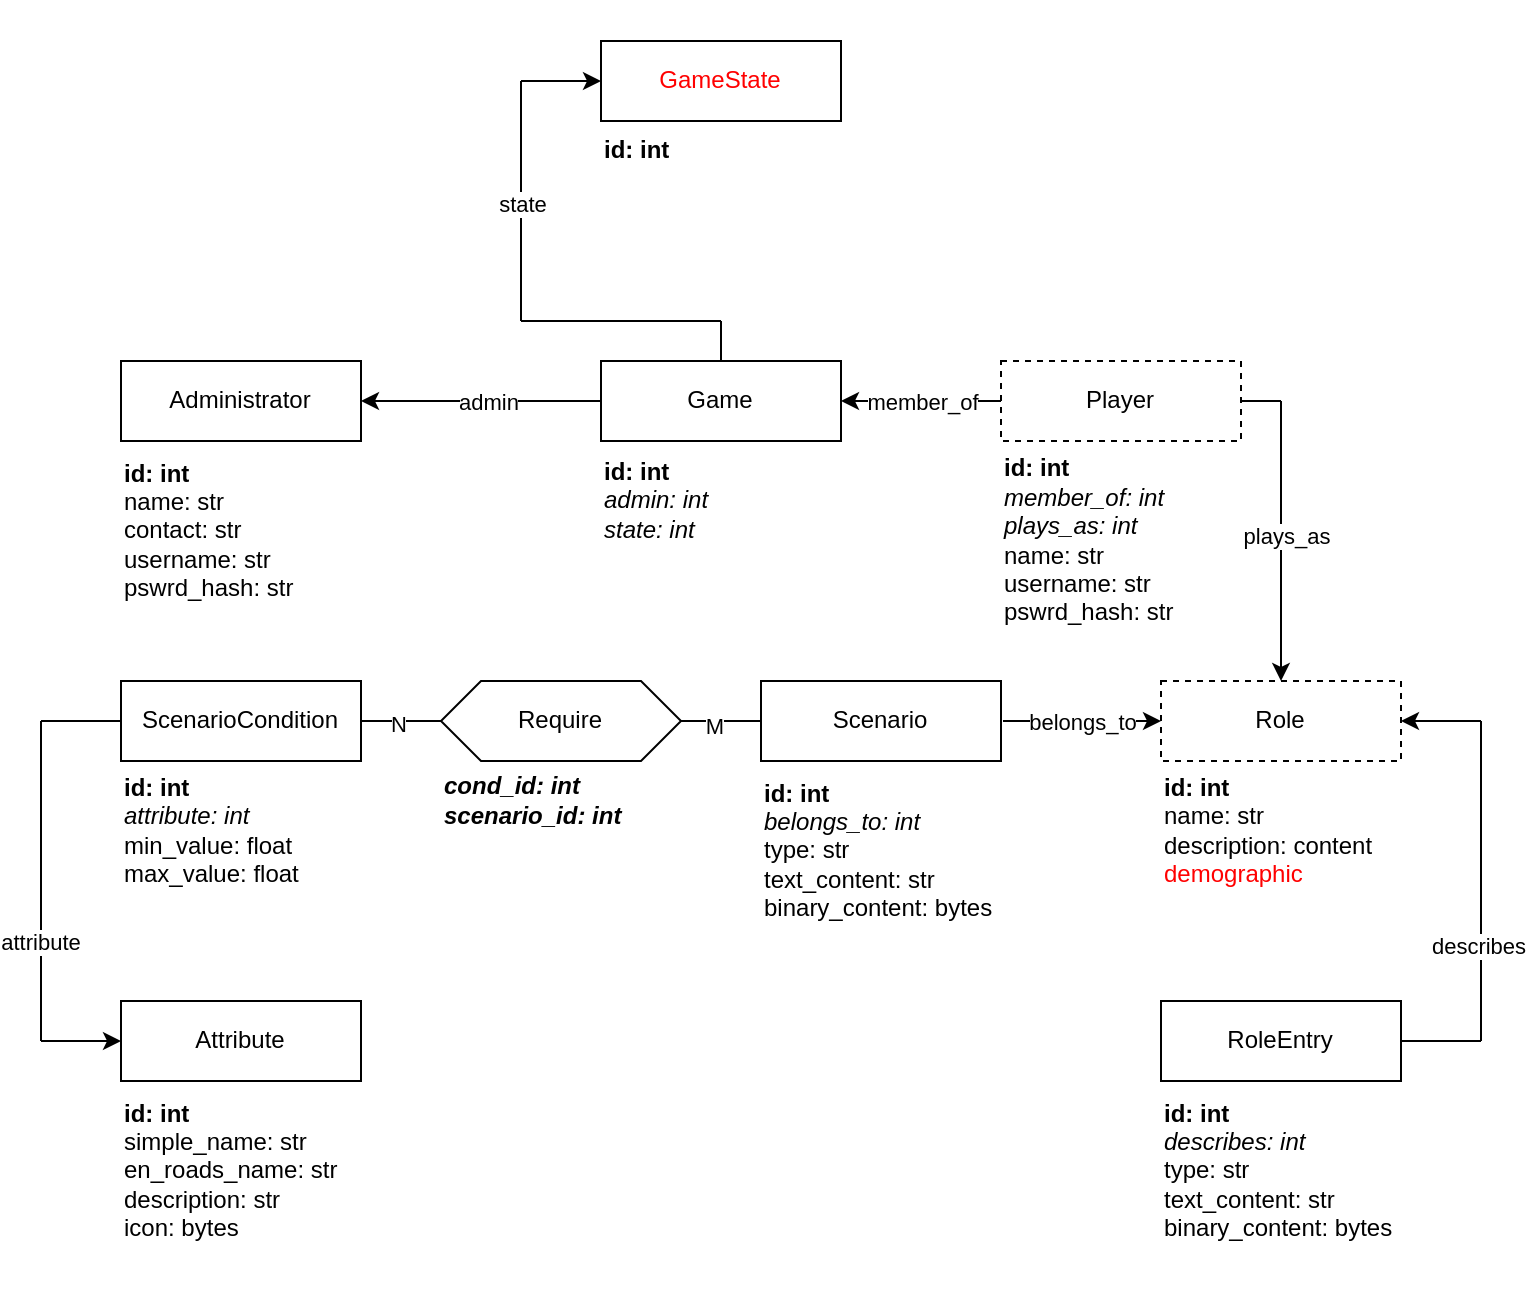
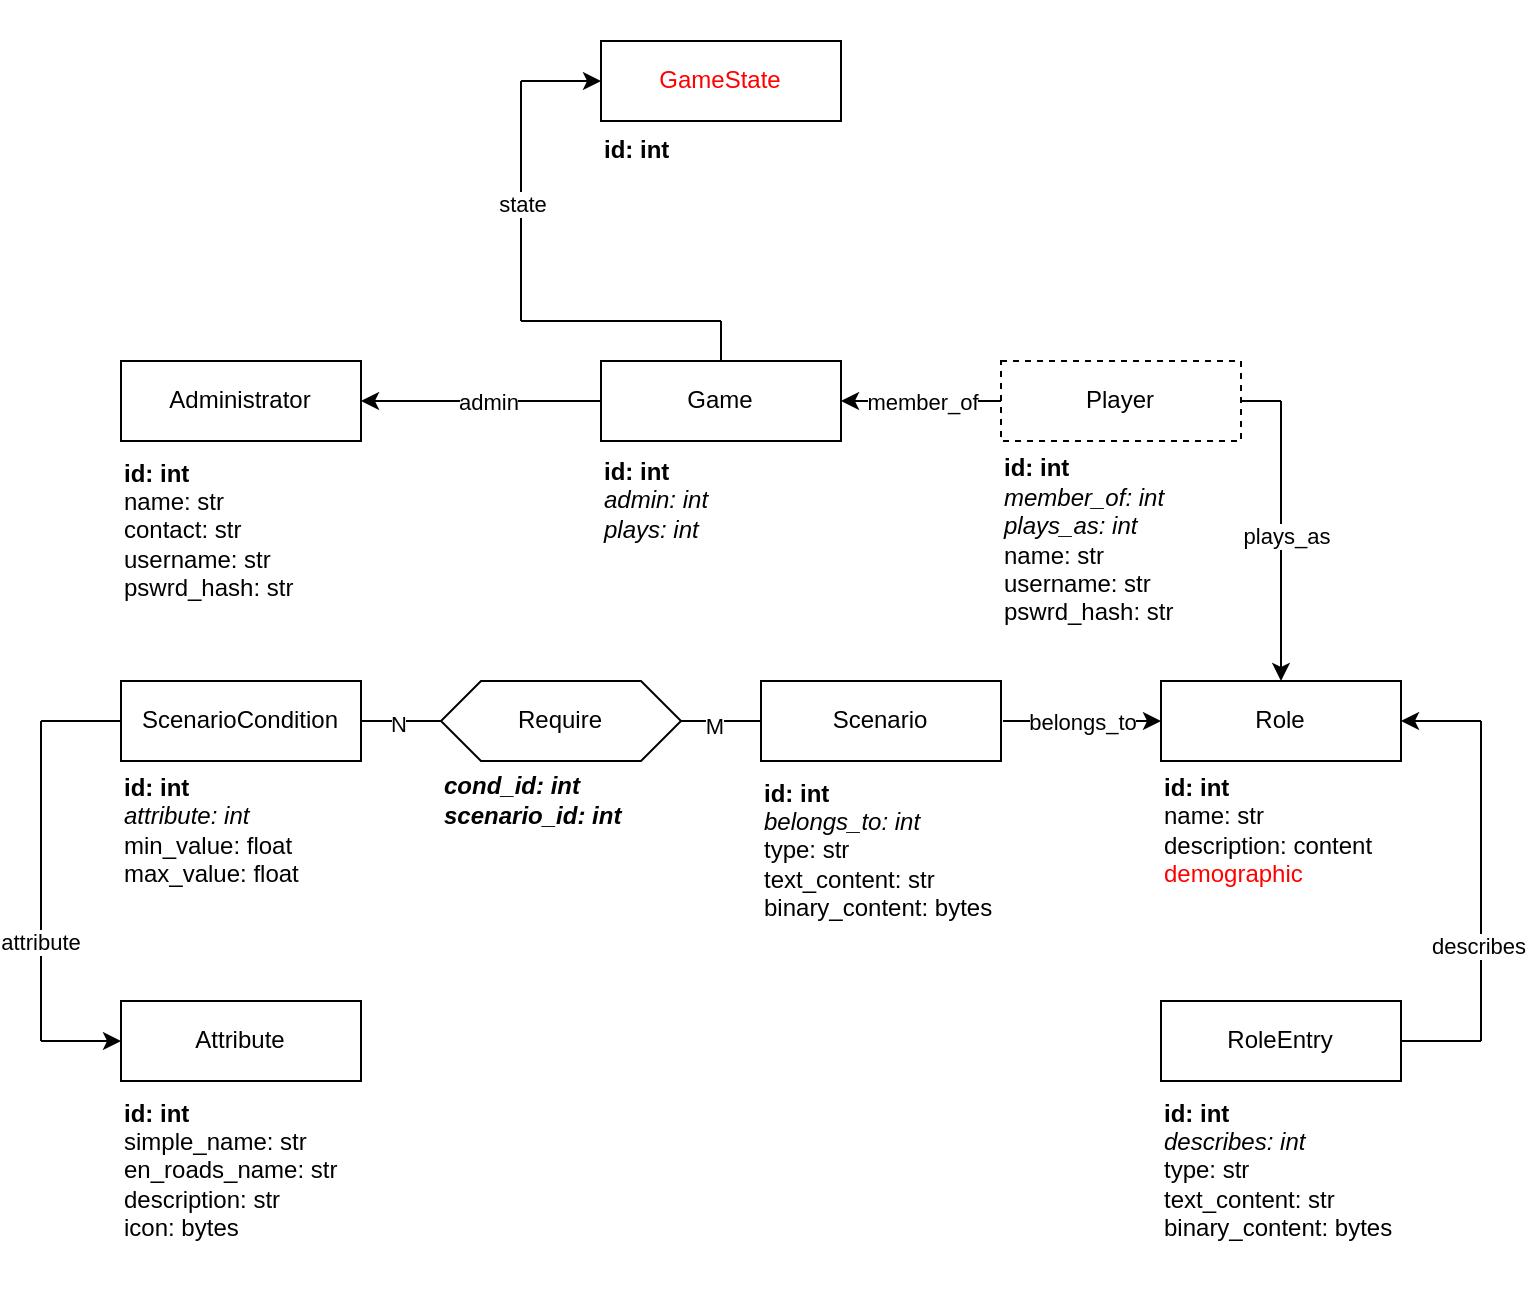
node "id: int admin: int state: int": label "id: int admin: int state: int" -> "id: int admin: int plays: int"
node "Role": style dashed -> solid
